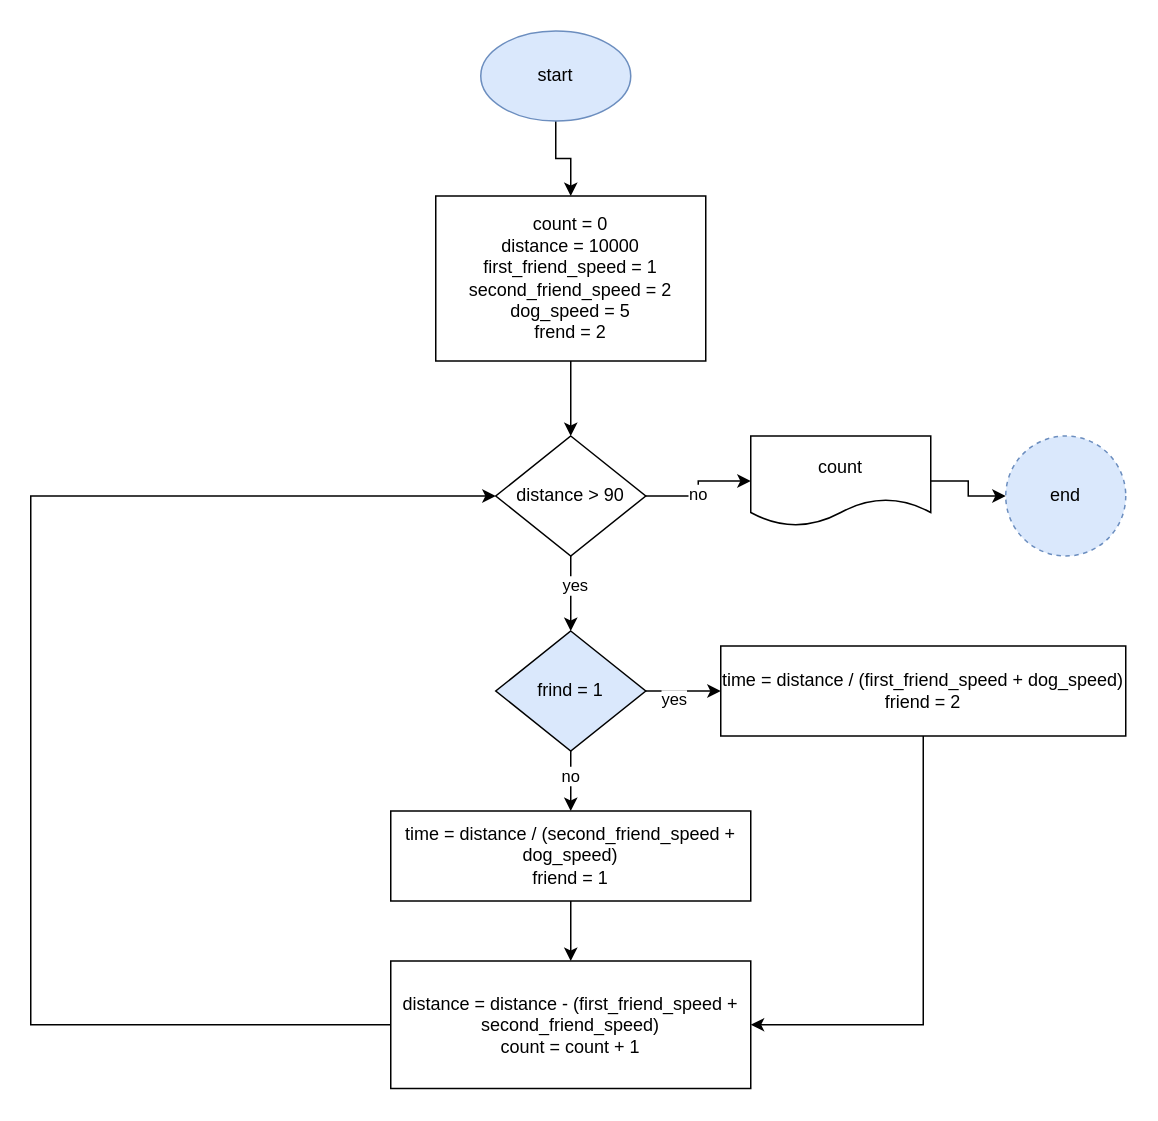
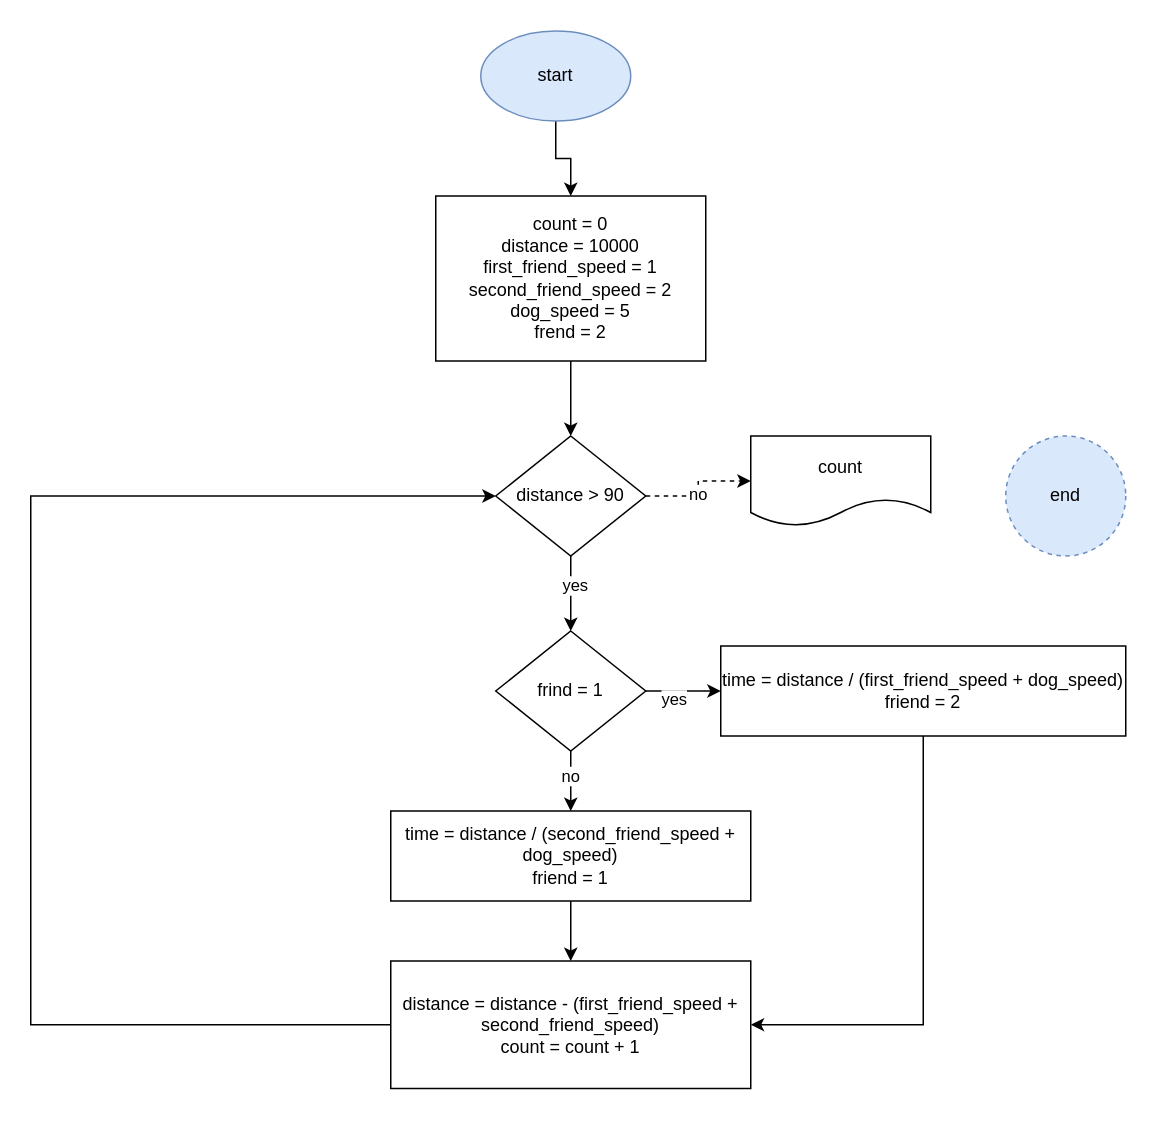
edge "distance > 90" -> "count": style solid -> dashed
edge "count" -> "end": removed
node "frind = 1": fillcolor #dae8fc -> #ffffff
